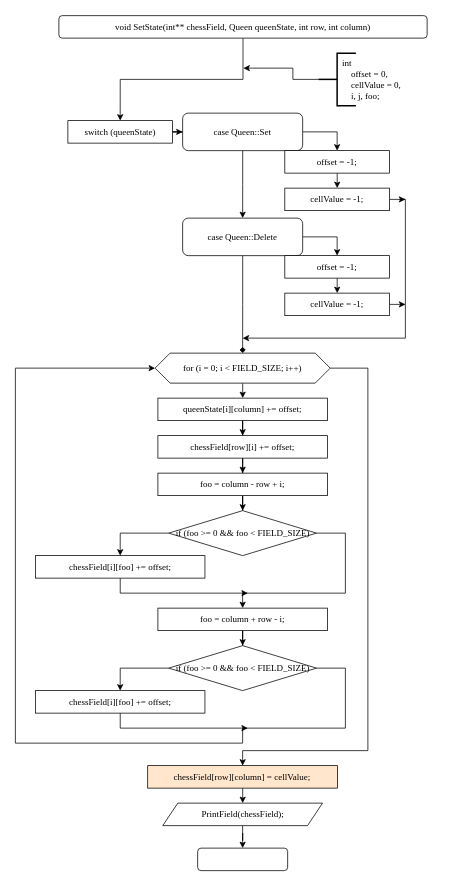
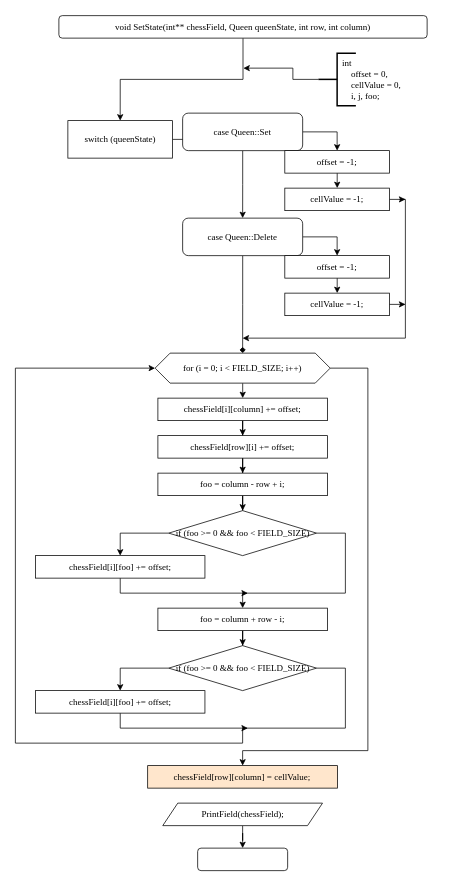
node "switch (queenState)": size 105x23 -> 105x38
node "queenState[i][column] += offset;": label "queenState[i][column] += offset;" -> "chessField[i][column] += offset;"
edge "chessField[row][column] = cellValue;" -> "PrintField(chessField);": removed
